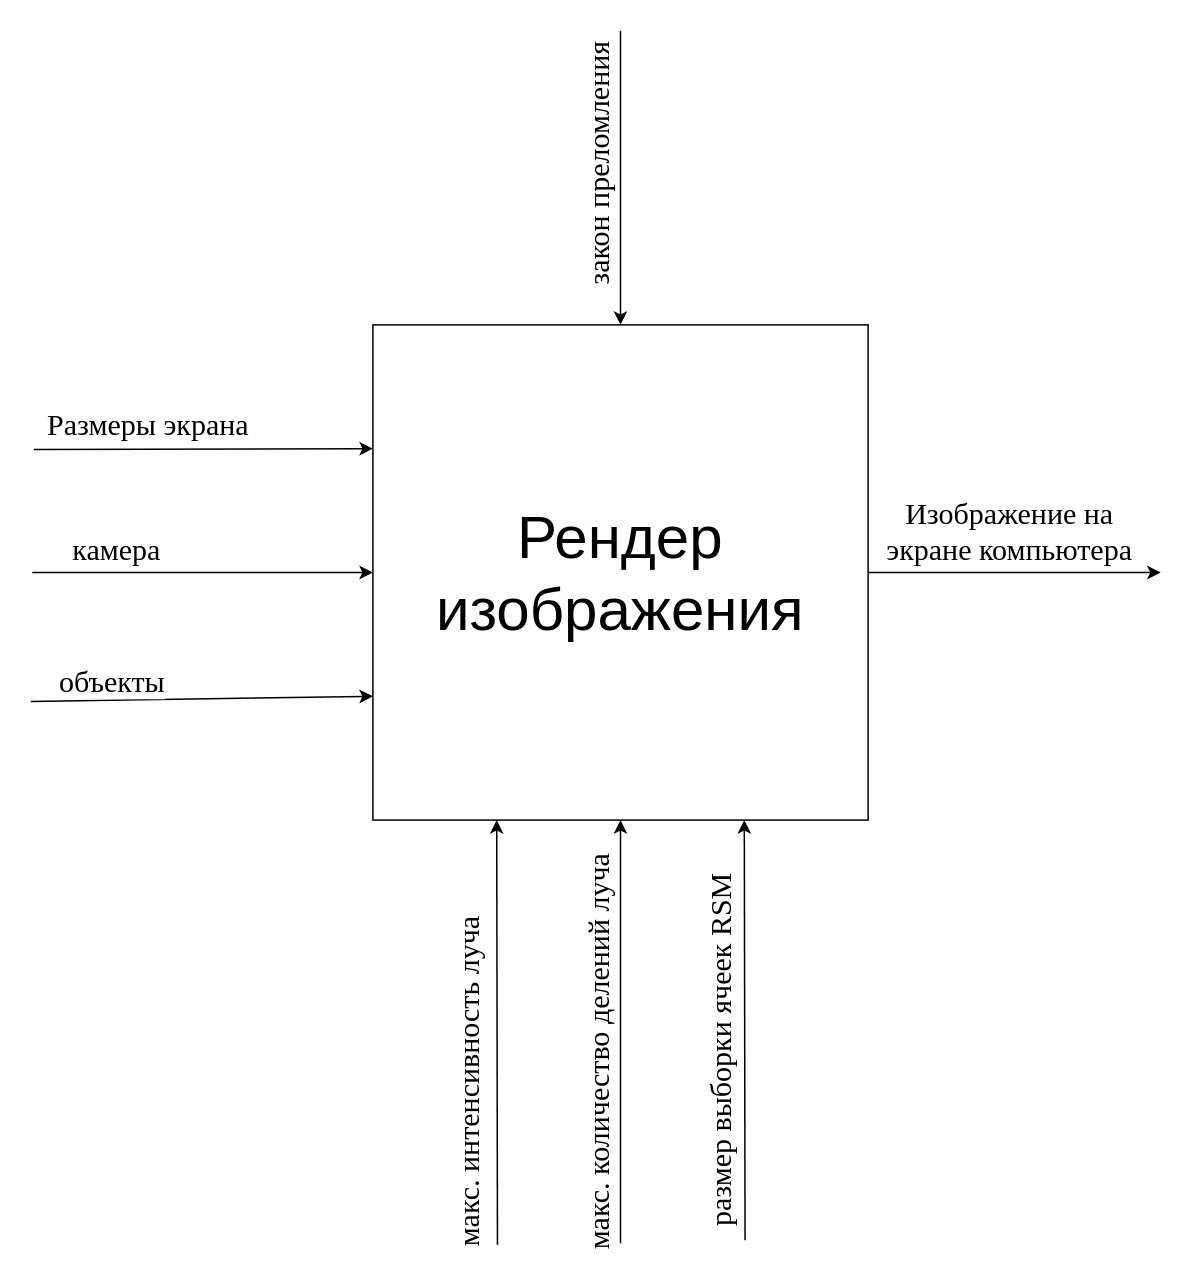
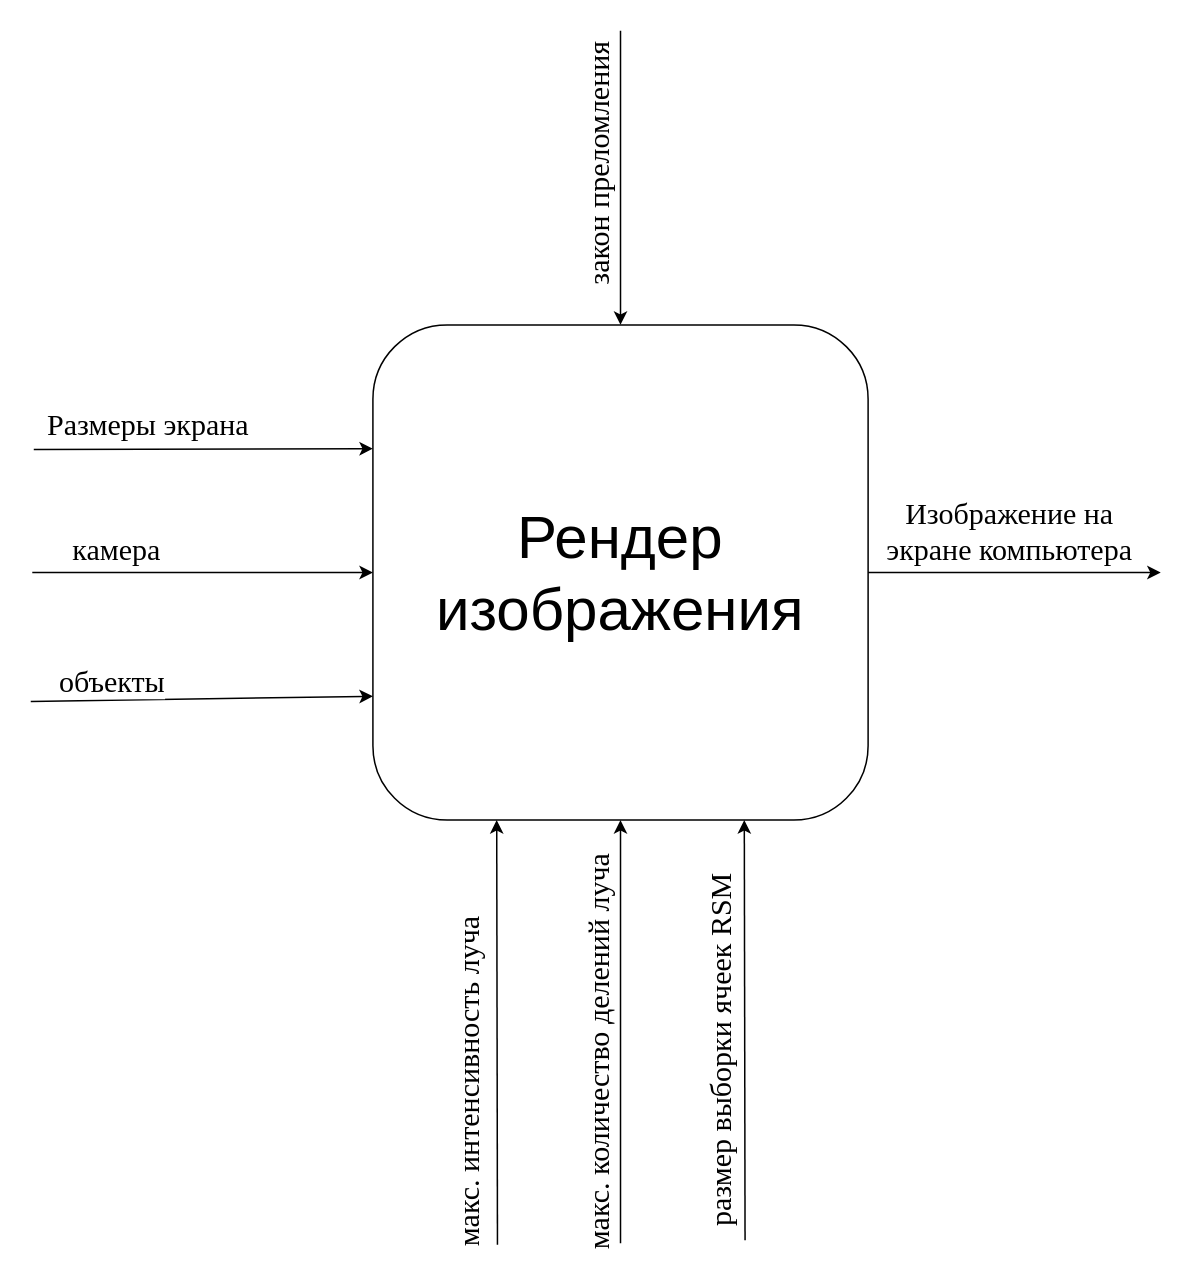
node "Рендер изображения": shape rectangle -> rounded rectangle
